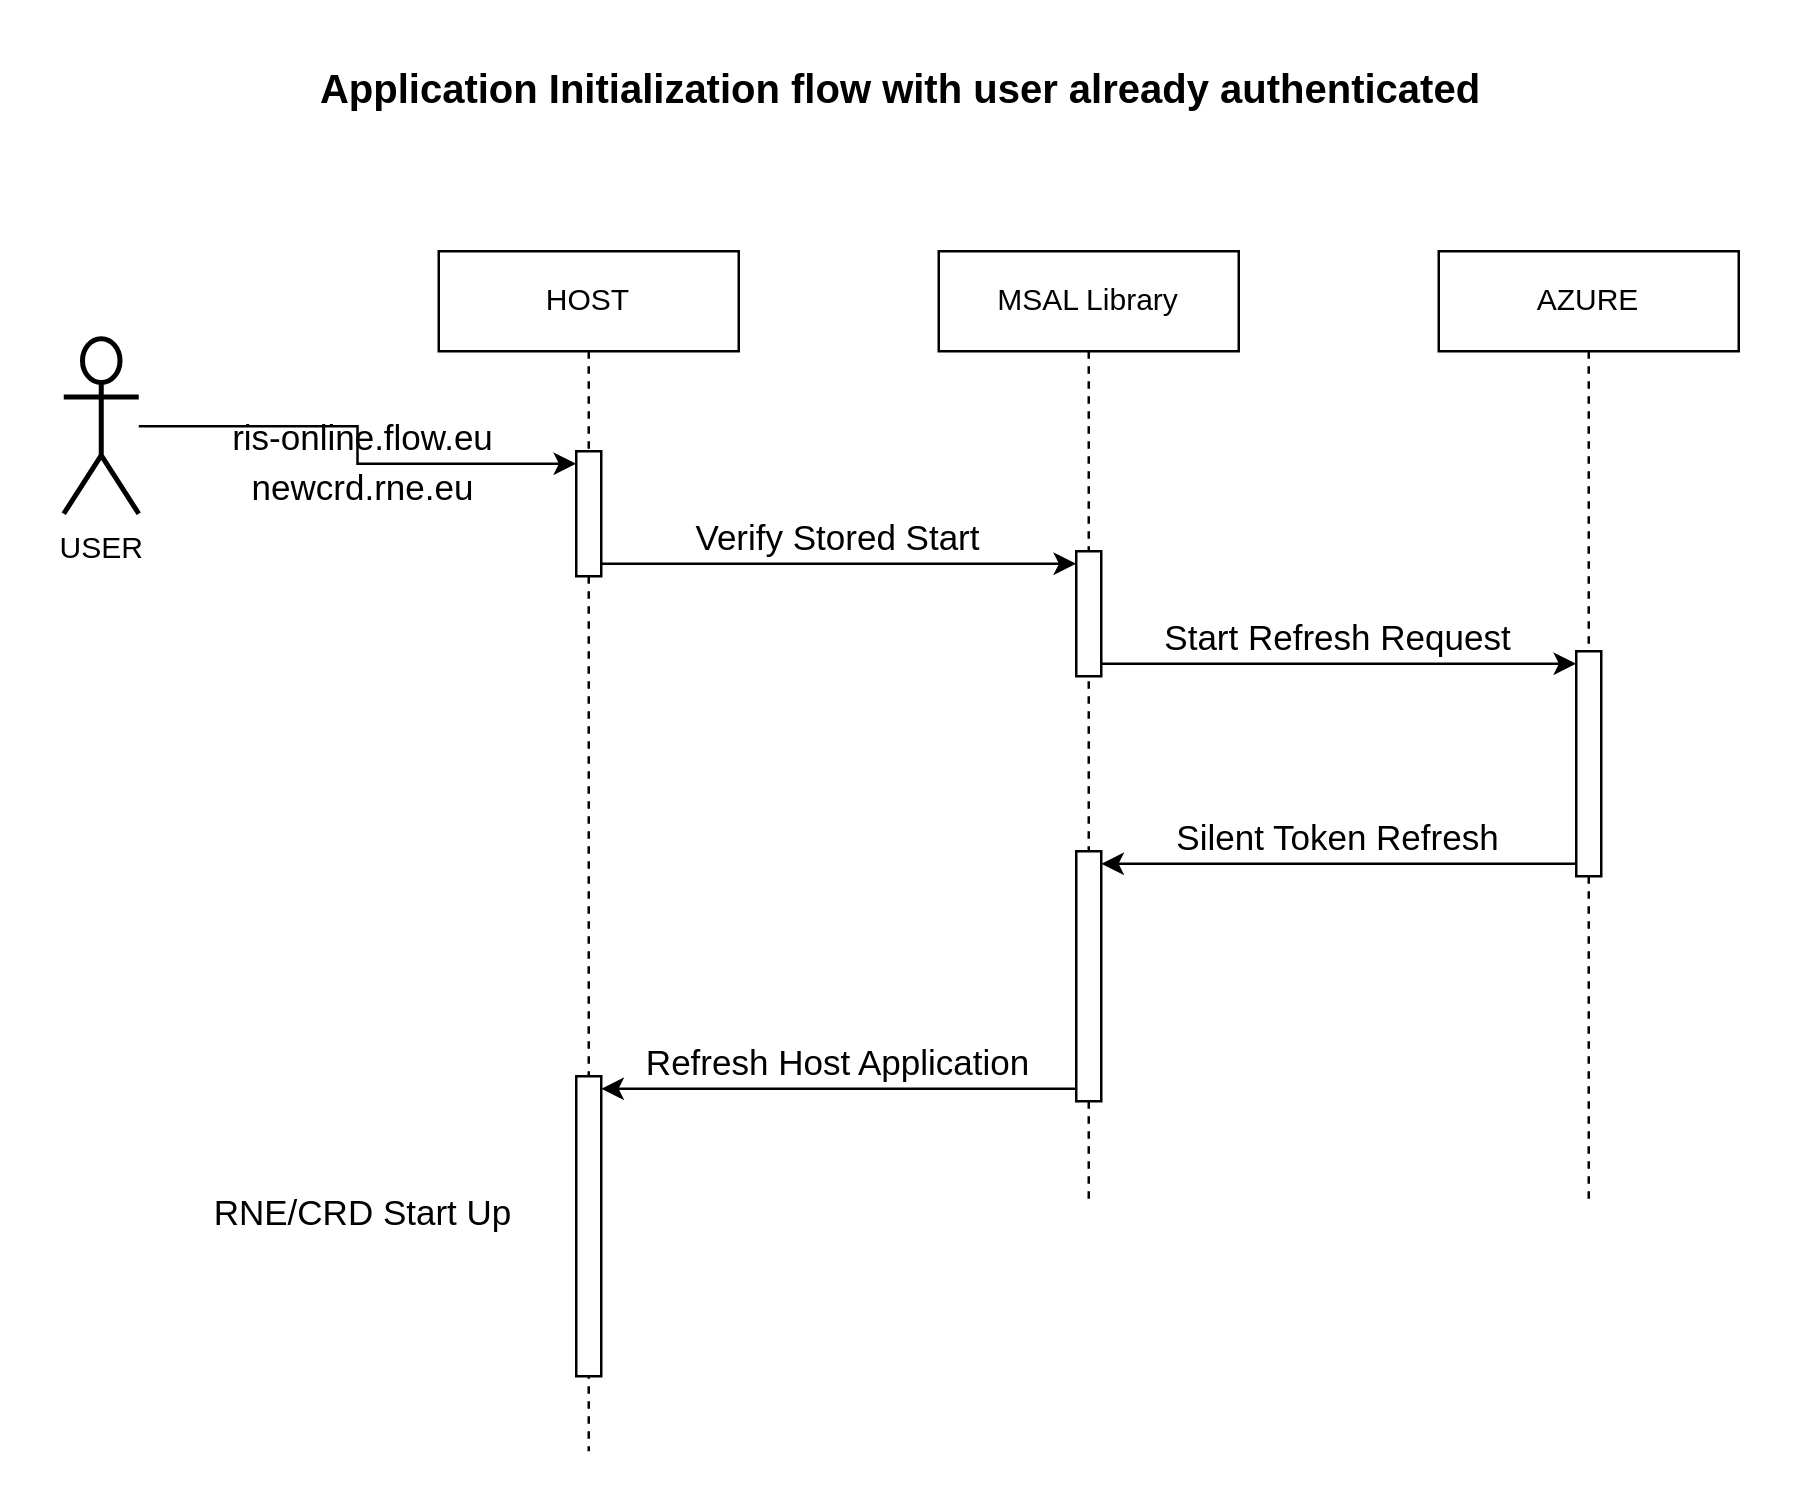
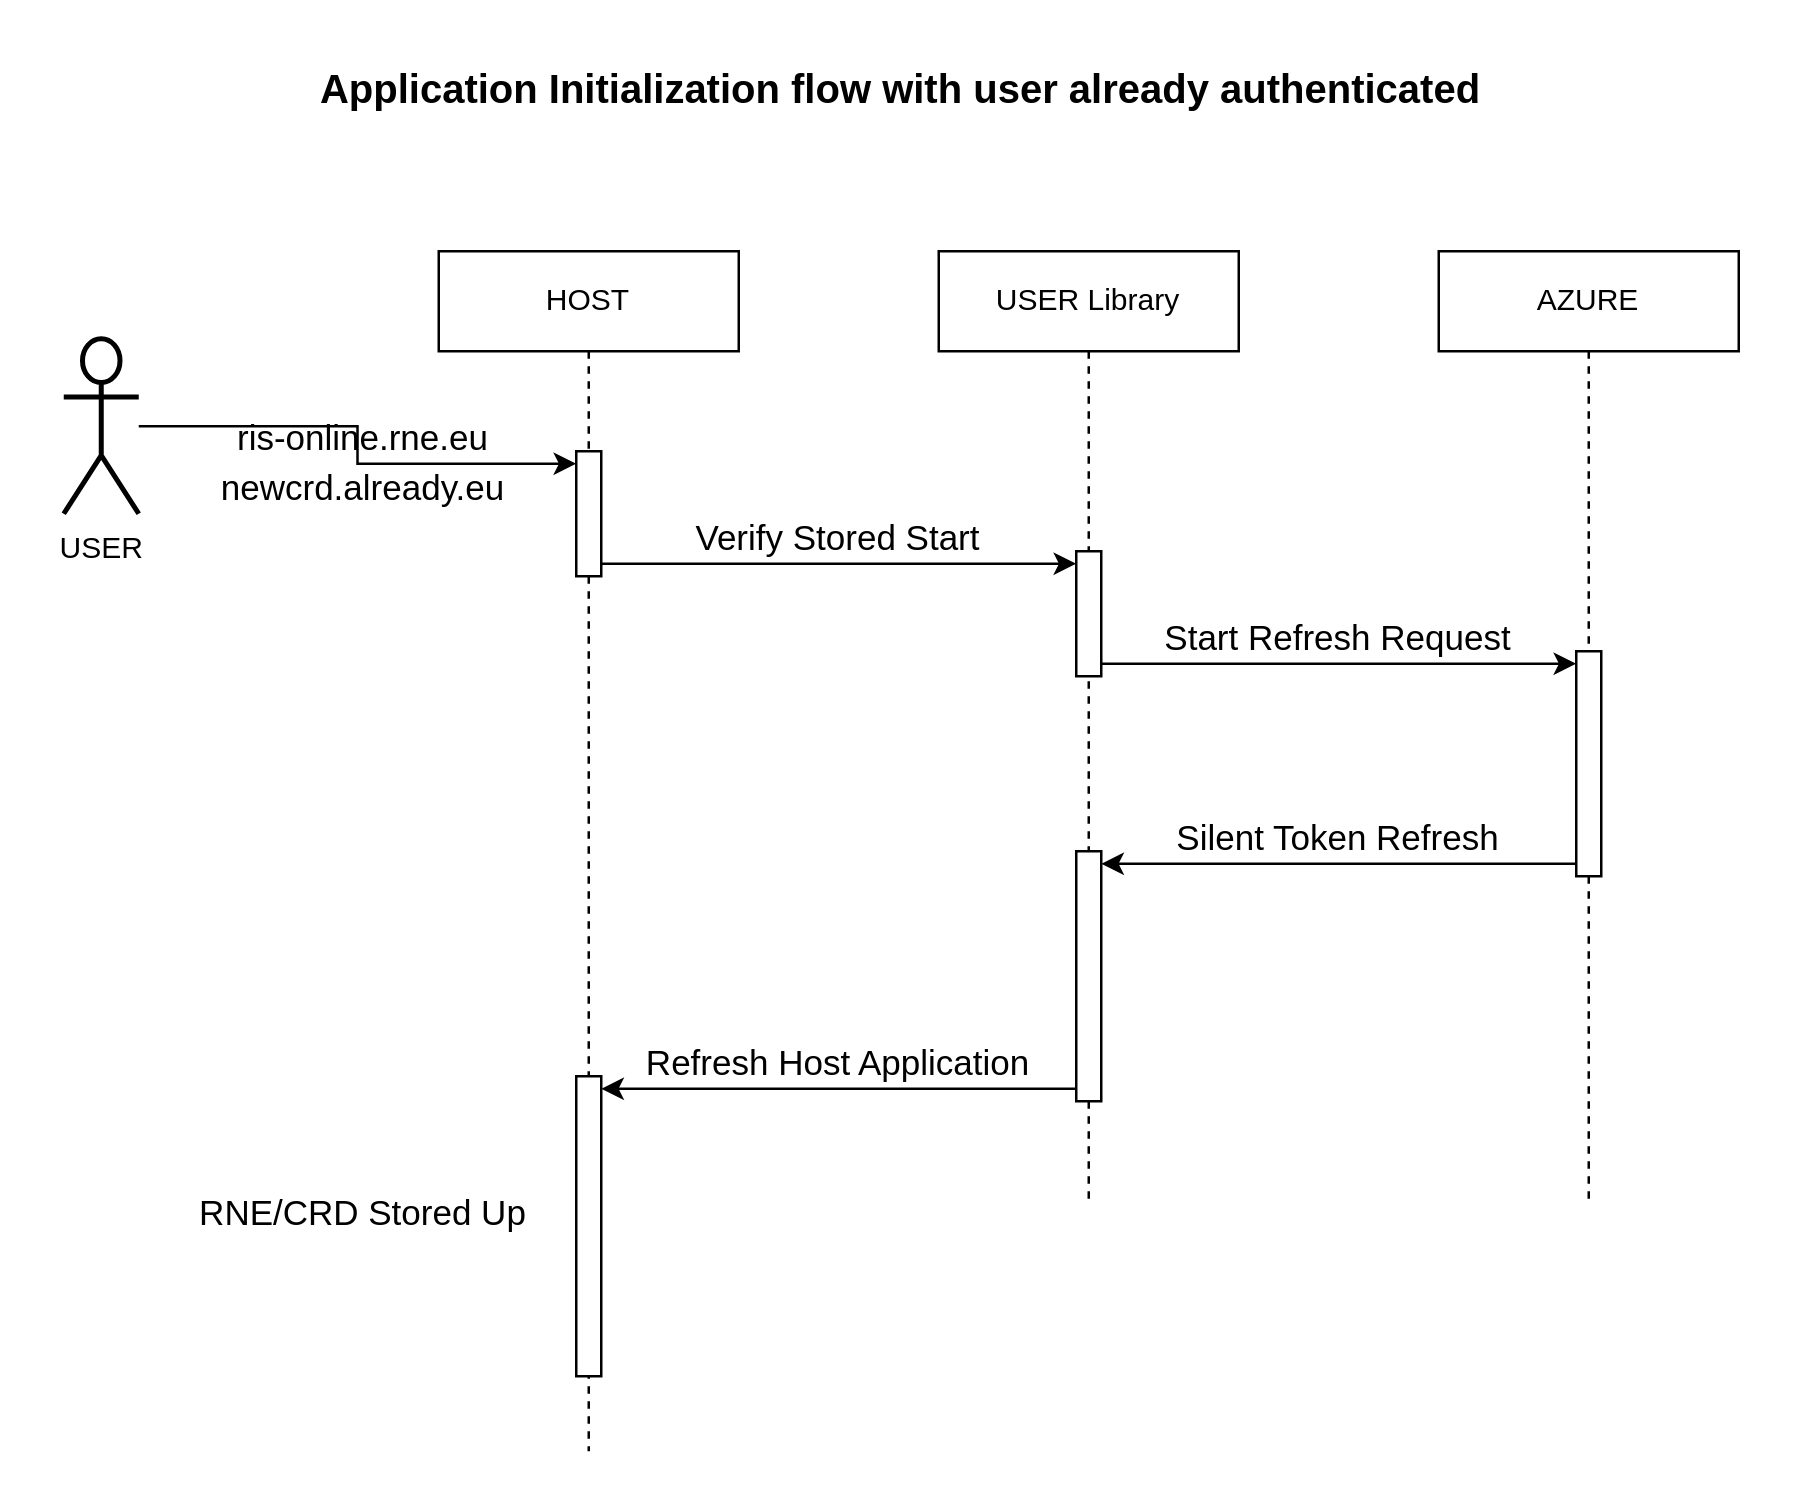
node "MSAL Library": label "MSAL Library" -> "USER Library"
node "ris-online.flow.eu": label "ris-online.flow.eu" -> "ris-online.rne.eu"
node "newcrd.rne.eu": label "newcrd.rne.eu" -> "newcrd.already.eu"
node "RNE/CRD Start Up": label "RNE/CRD Start Up" -> "RNE/CRD Stored Up"
